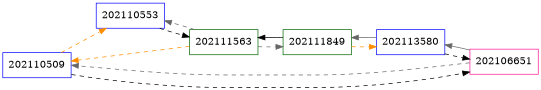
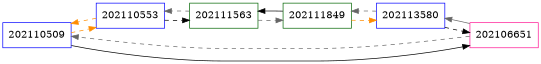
edge "202113580" -> "202111849": style solid -> dashed
edge "202111563" -> "202110509": now "202110553" -> "202110509"
edge "202110509" -> "202106651": style dashed -> solid
